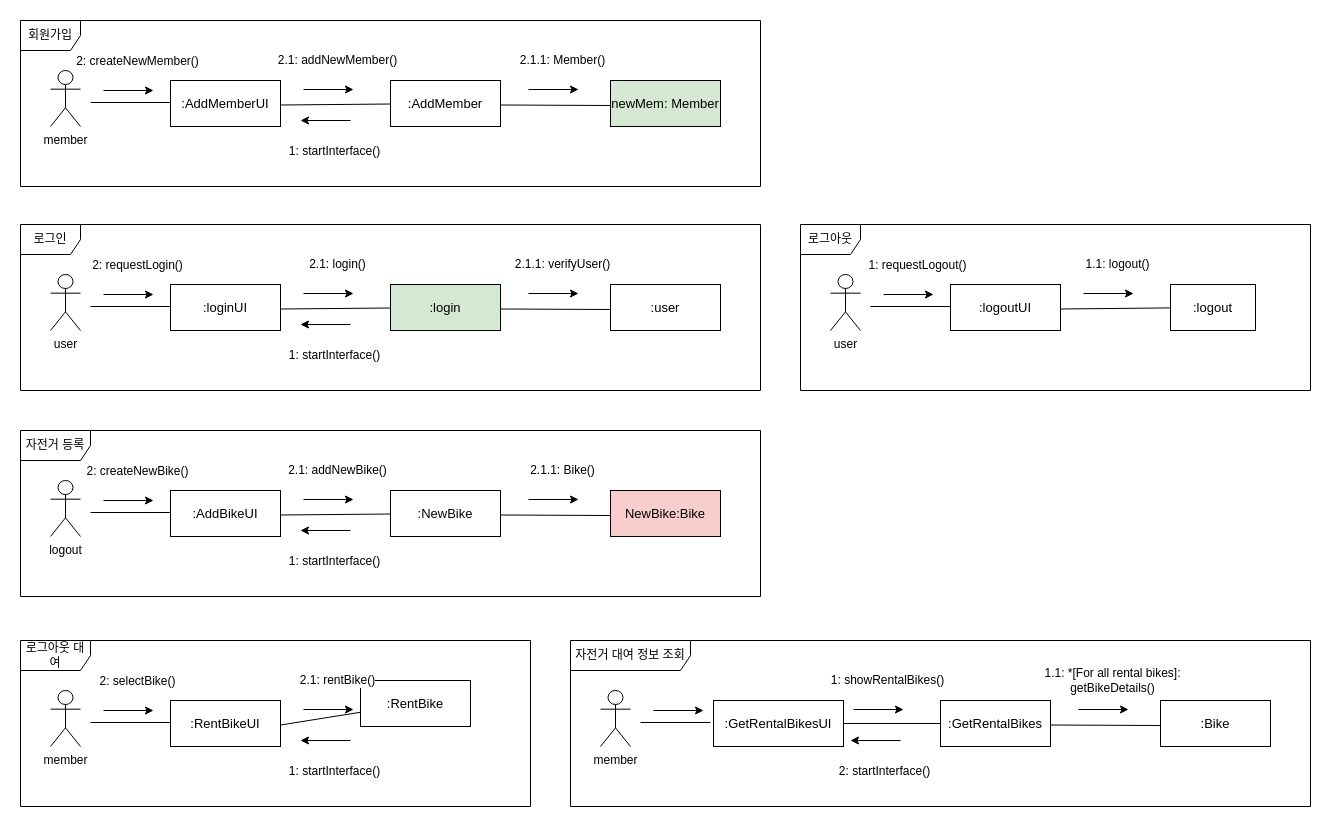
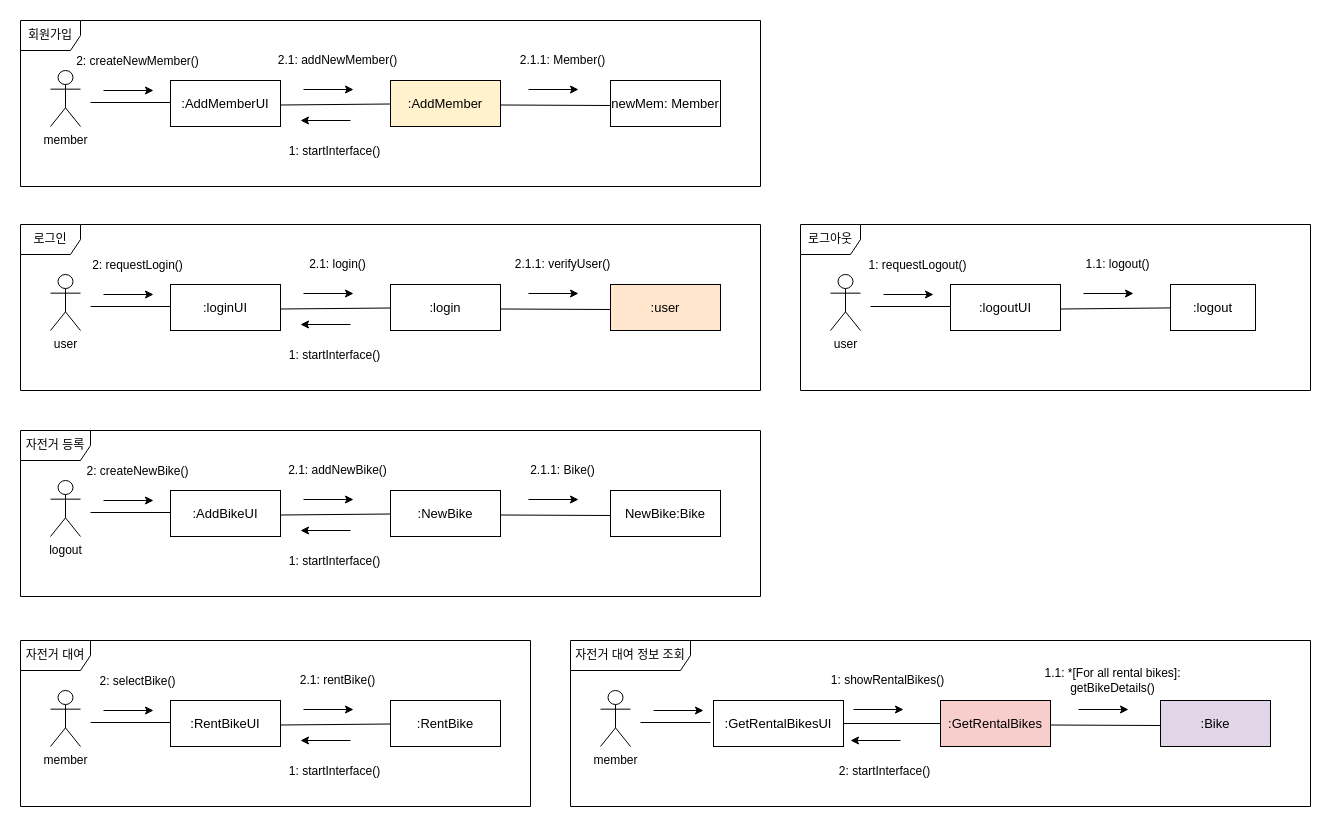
node ":AddMember": fillcolor #ffffff -> #fff2cc
node "newMem: Member": fillcolor #d5e8d4 -> #ffffff
node ":login": fillcolor #d5e8d4 -> #ffffff
node ":user": fillcolor #ffffff -> #ffe6cc
node "NewBike:Bike": fillcolor #f8cecc -> #ffffff
node "로그아웃 대여": label "로그아웃 대여" -> "자전거 대여"
node ":RentBike": moved (416, 704) -> (446, 724)
node ":GetRentalBikes": fillcolor #ffffff -> #f8cecc
node ":Bike": fillcolor #ffffff -> #e1d5e7
